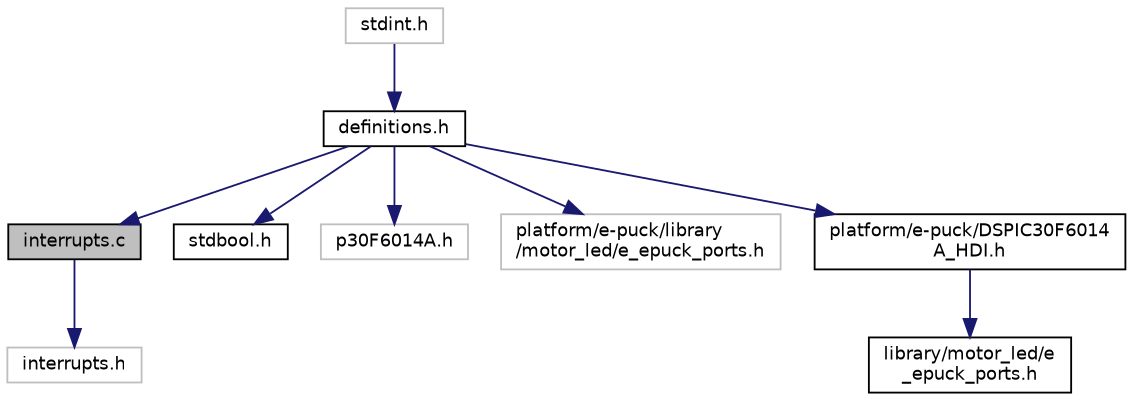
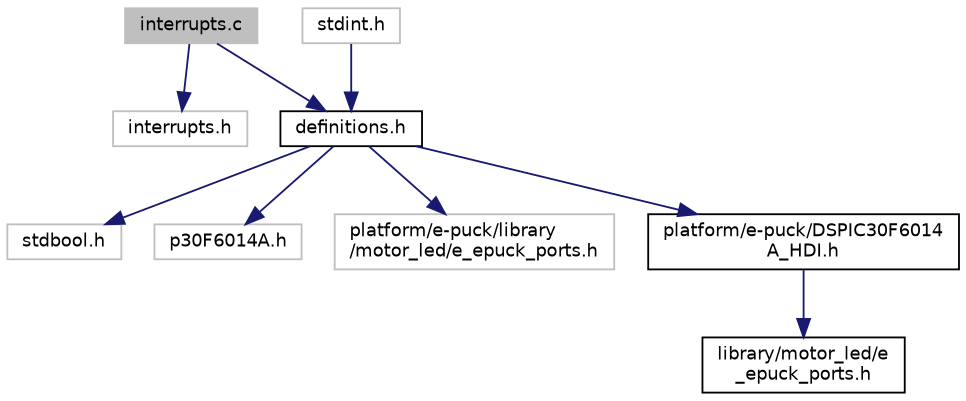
edge "definitions.h" -> "interrupts.c": reversed
node "interrupts.c": color black -> grey75
node "stdbool.h": color black -> grey75
